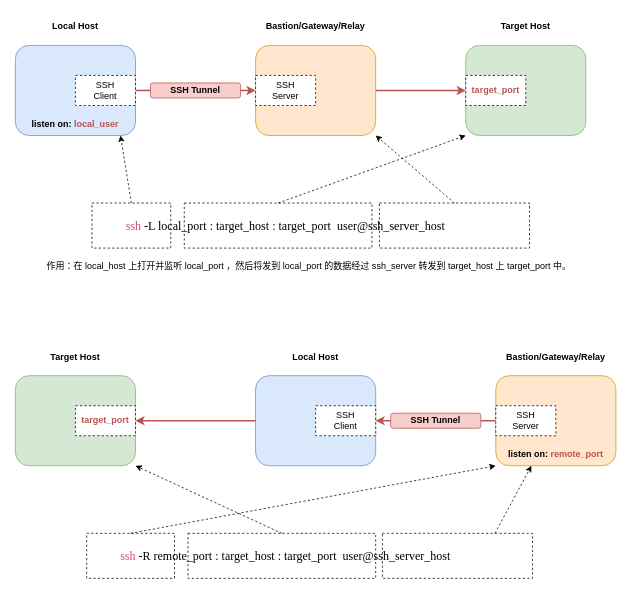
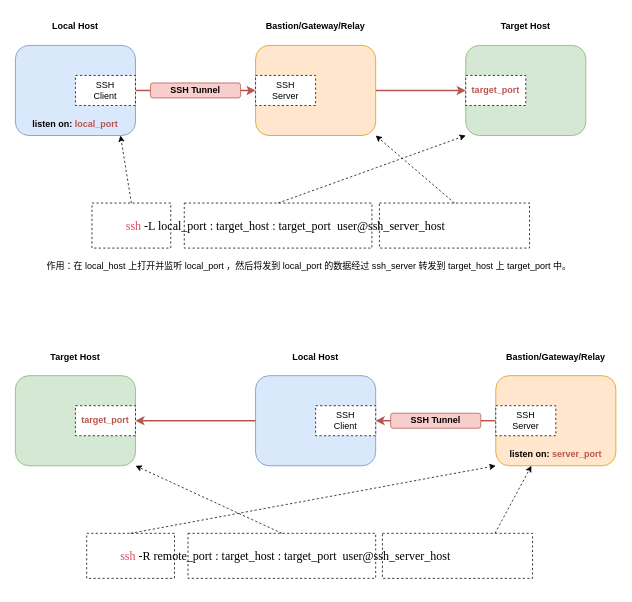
node "listen on: local_user": label "listen on: local_user" -> "listen on: local_port"
node "listen on: remote_port": label "listen on: remote_port" -> "listen on: server_port"
